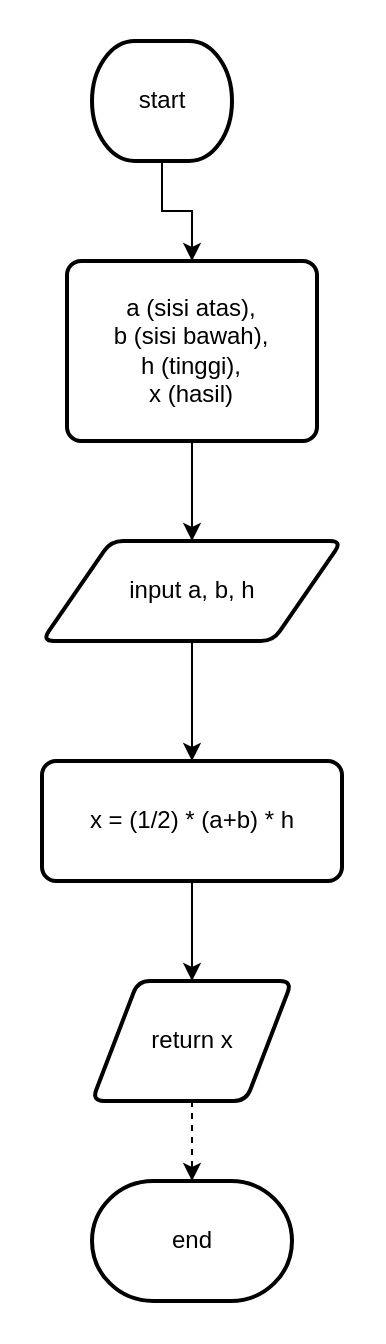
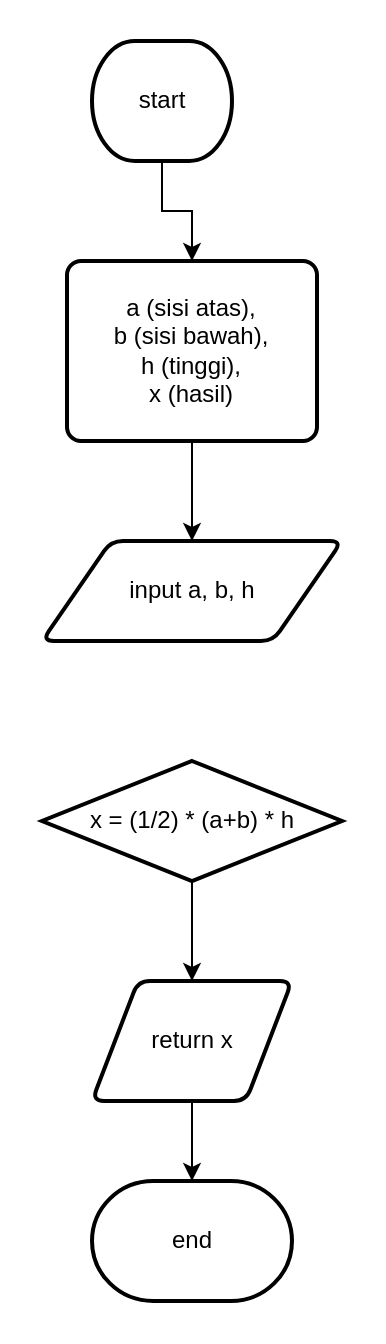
edge "input a, b, h" -> "x = (1/2) * (a+b) * h": removed
node "x = (1/2) * (a+b) * h": shape rounded rectangle -> diamond
edge "return x" -> "end": style dashed -> solid
